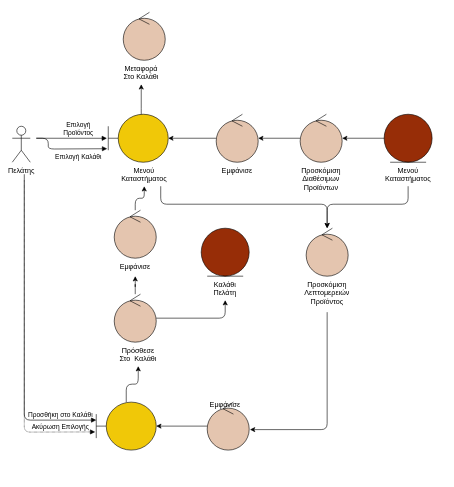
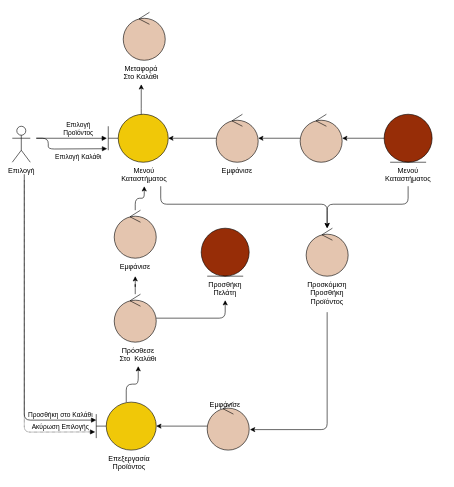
node "Πελάτης": label "Πελάτης" -> "Επιλογή"
node "ΠροσκόμισηΔιαθέσιμωνΠροϊόντων": removed
node "Καλάθι Πελάτη": label "Καλάθι Πελάτη" -> "Προσθήκη Πελάτη"
node "ΠροσκόμισηΛεπτομερειώνΠροϊόντος": label "ΠροσκόμισηΛεπτομερειώνΠροϊόντος" -> "ΠροσκόμισηΠροσθήκηΠροϊόντος"
node "ΕπεξεργασίαΠροϊόντος": added
